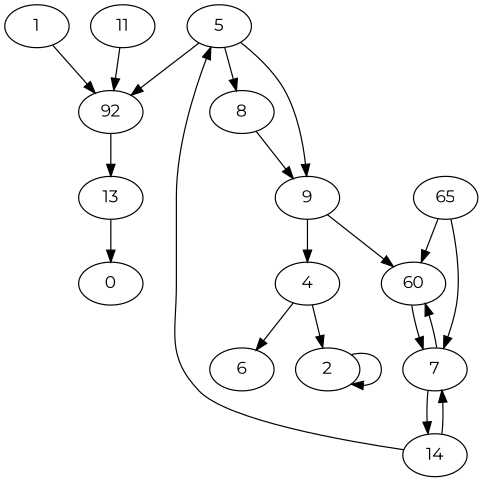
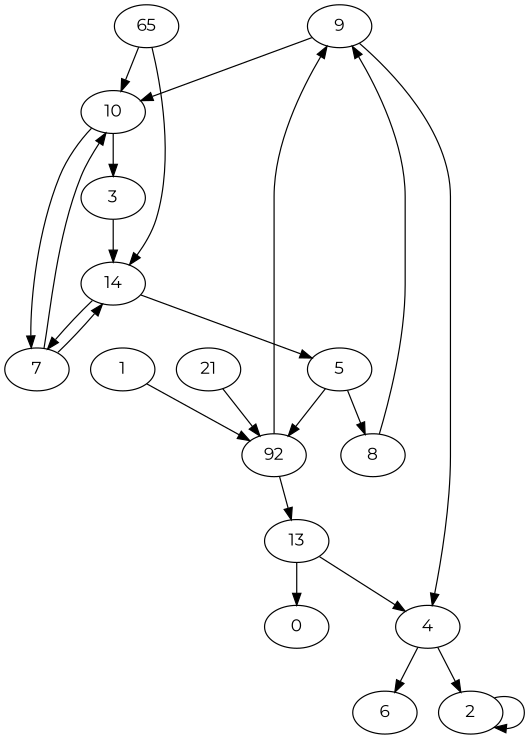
node "11": label "11" -> "21"
edge "5" -> "9": now "92" -> "9"
node "3": added
edge "65" -> "7": now "65" -> "14"
node "60": label "60" -> "10"
edge "13" -> "4": added
